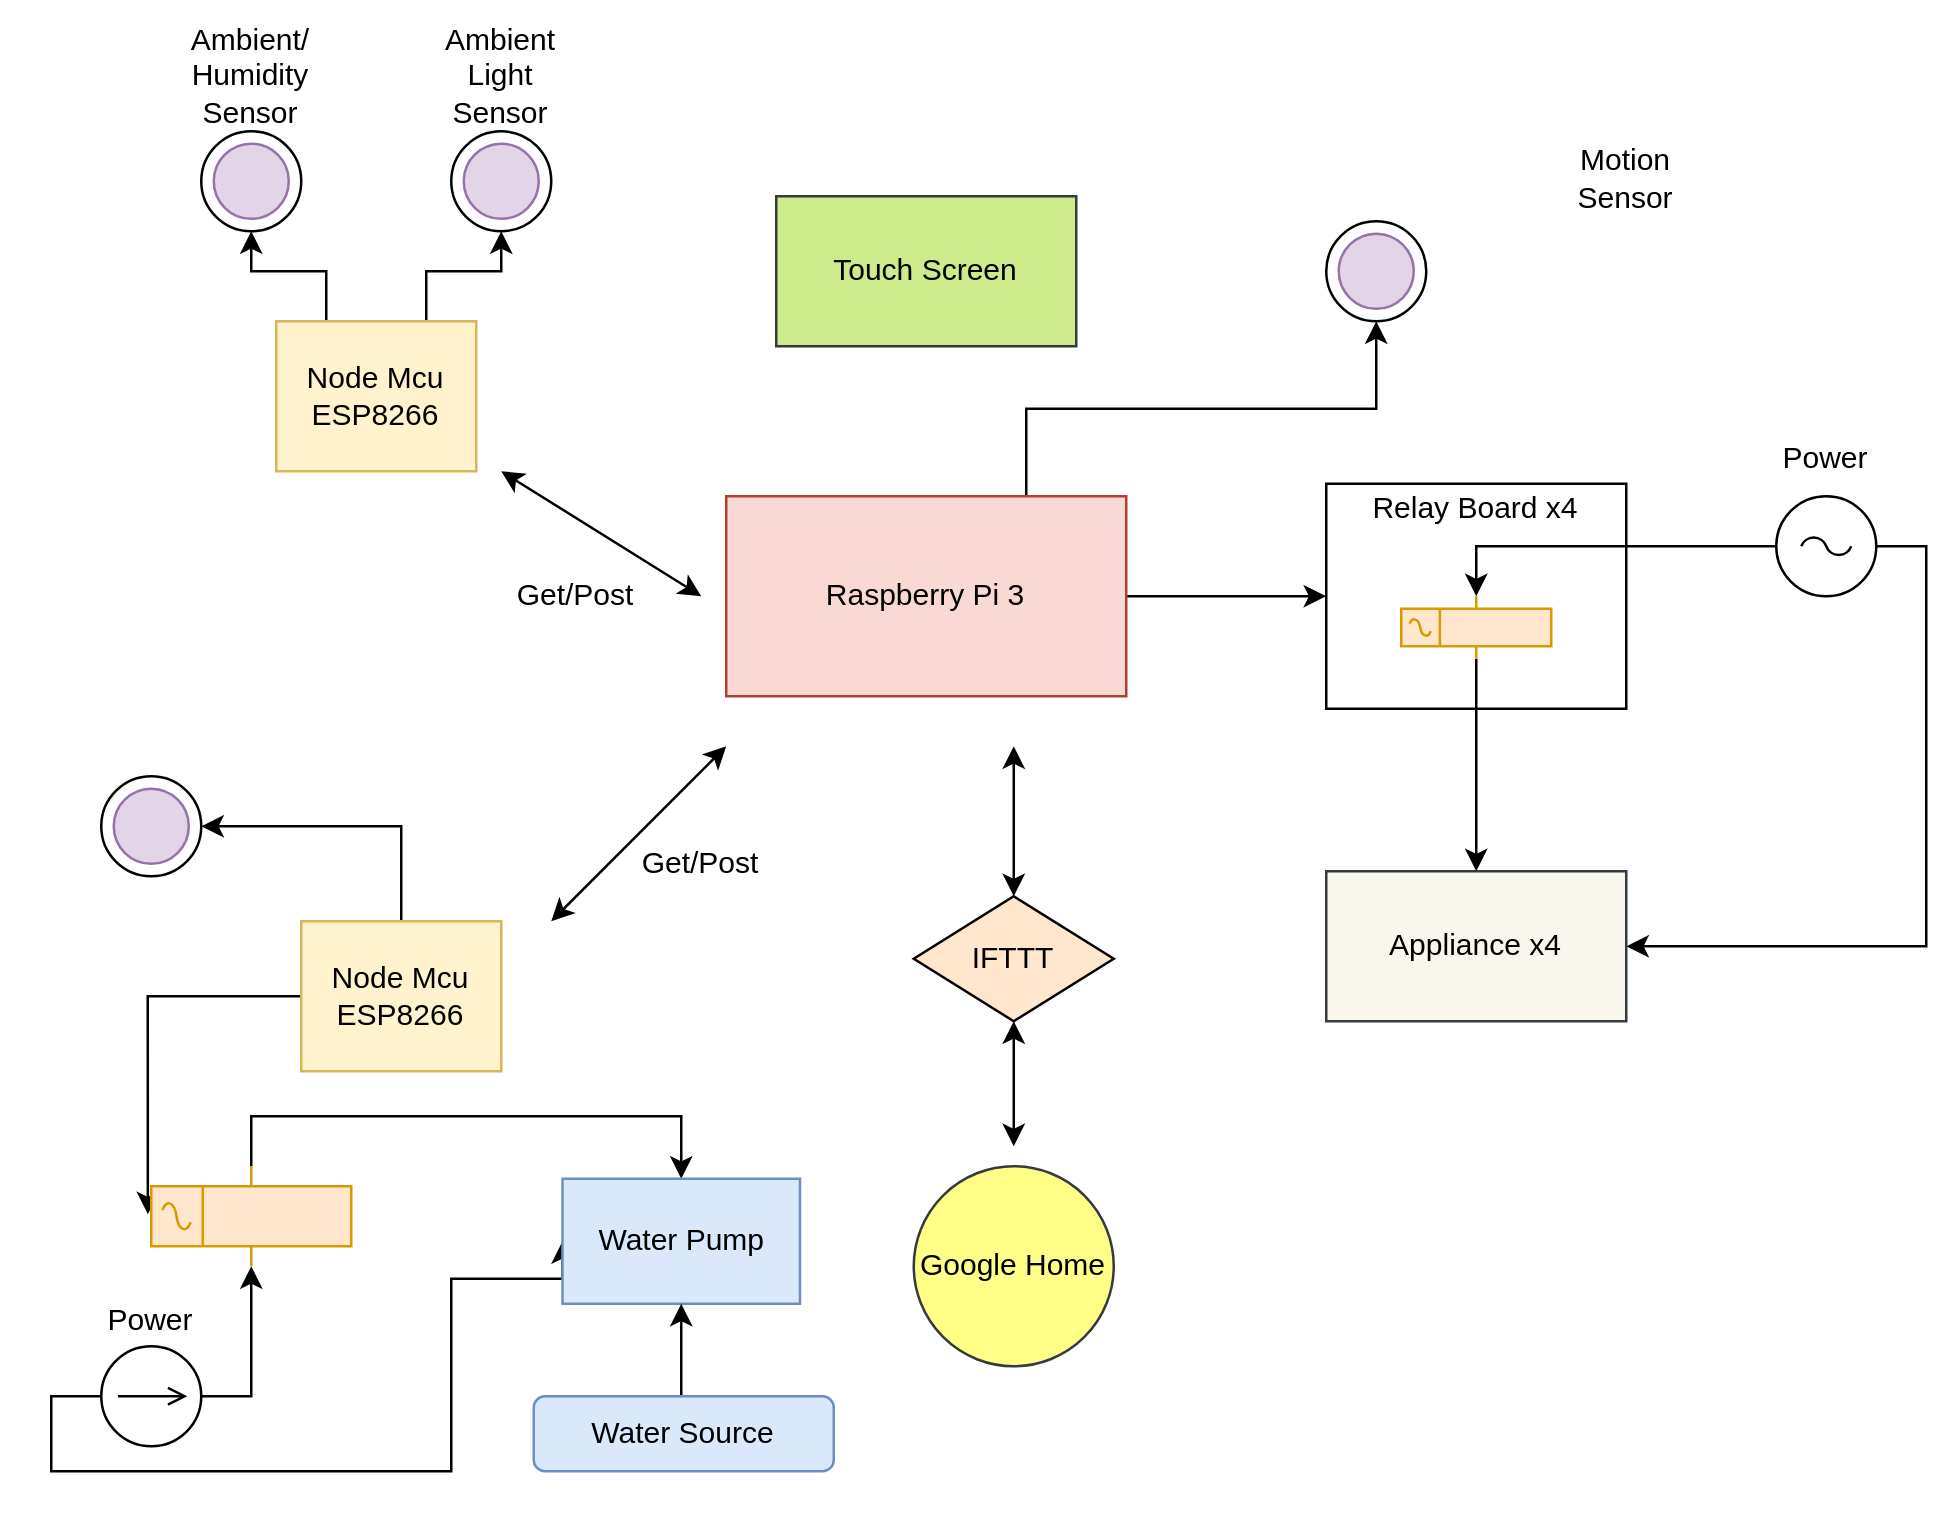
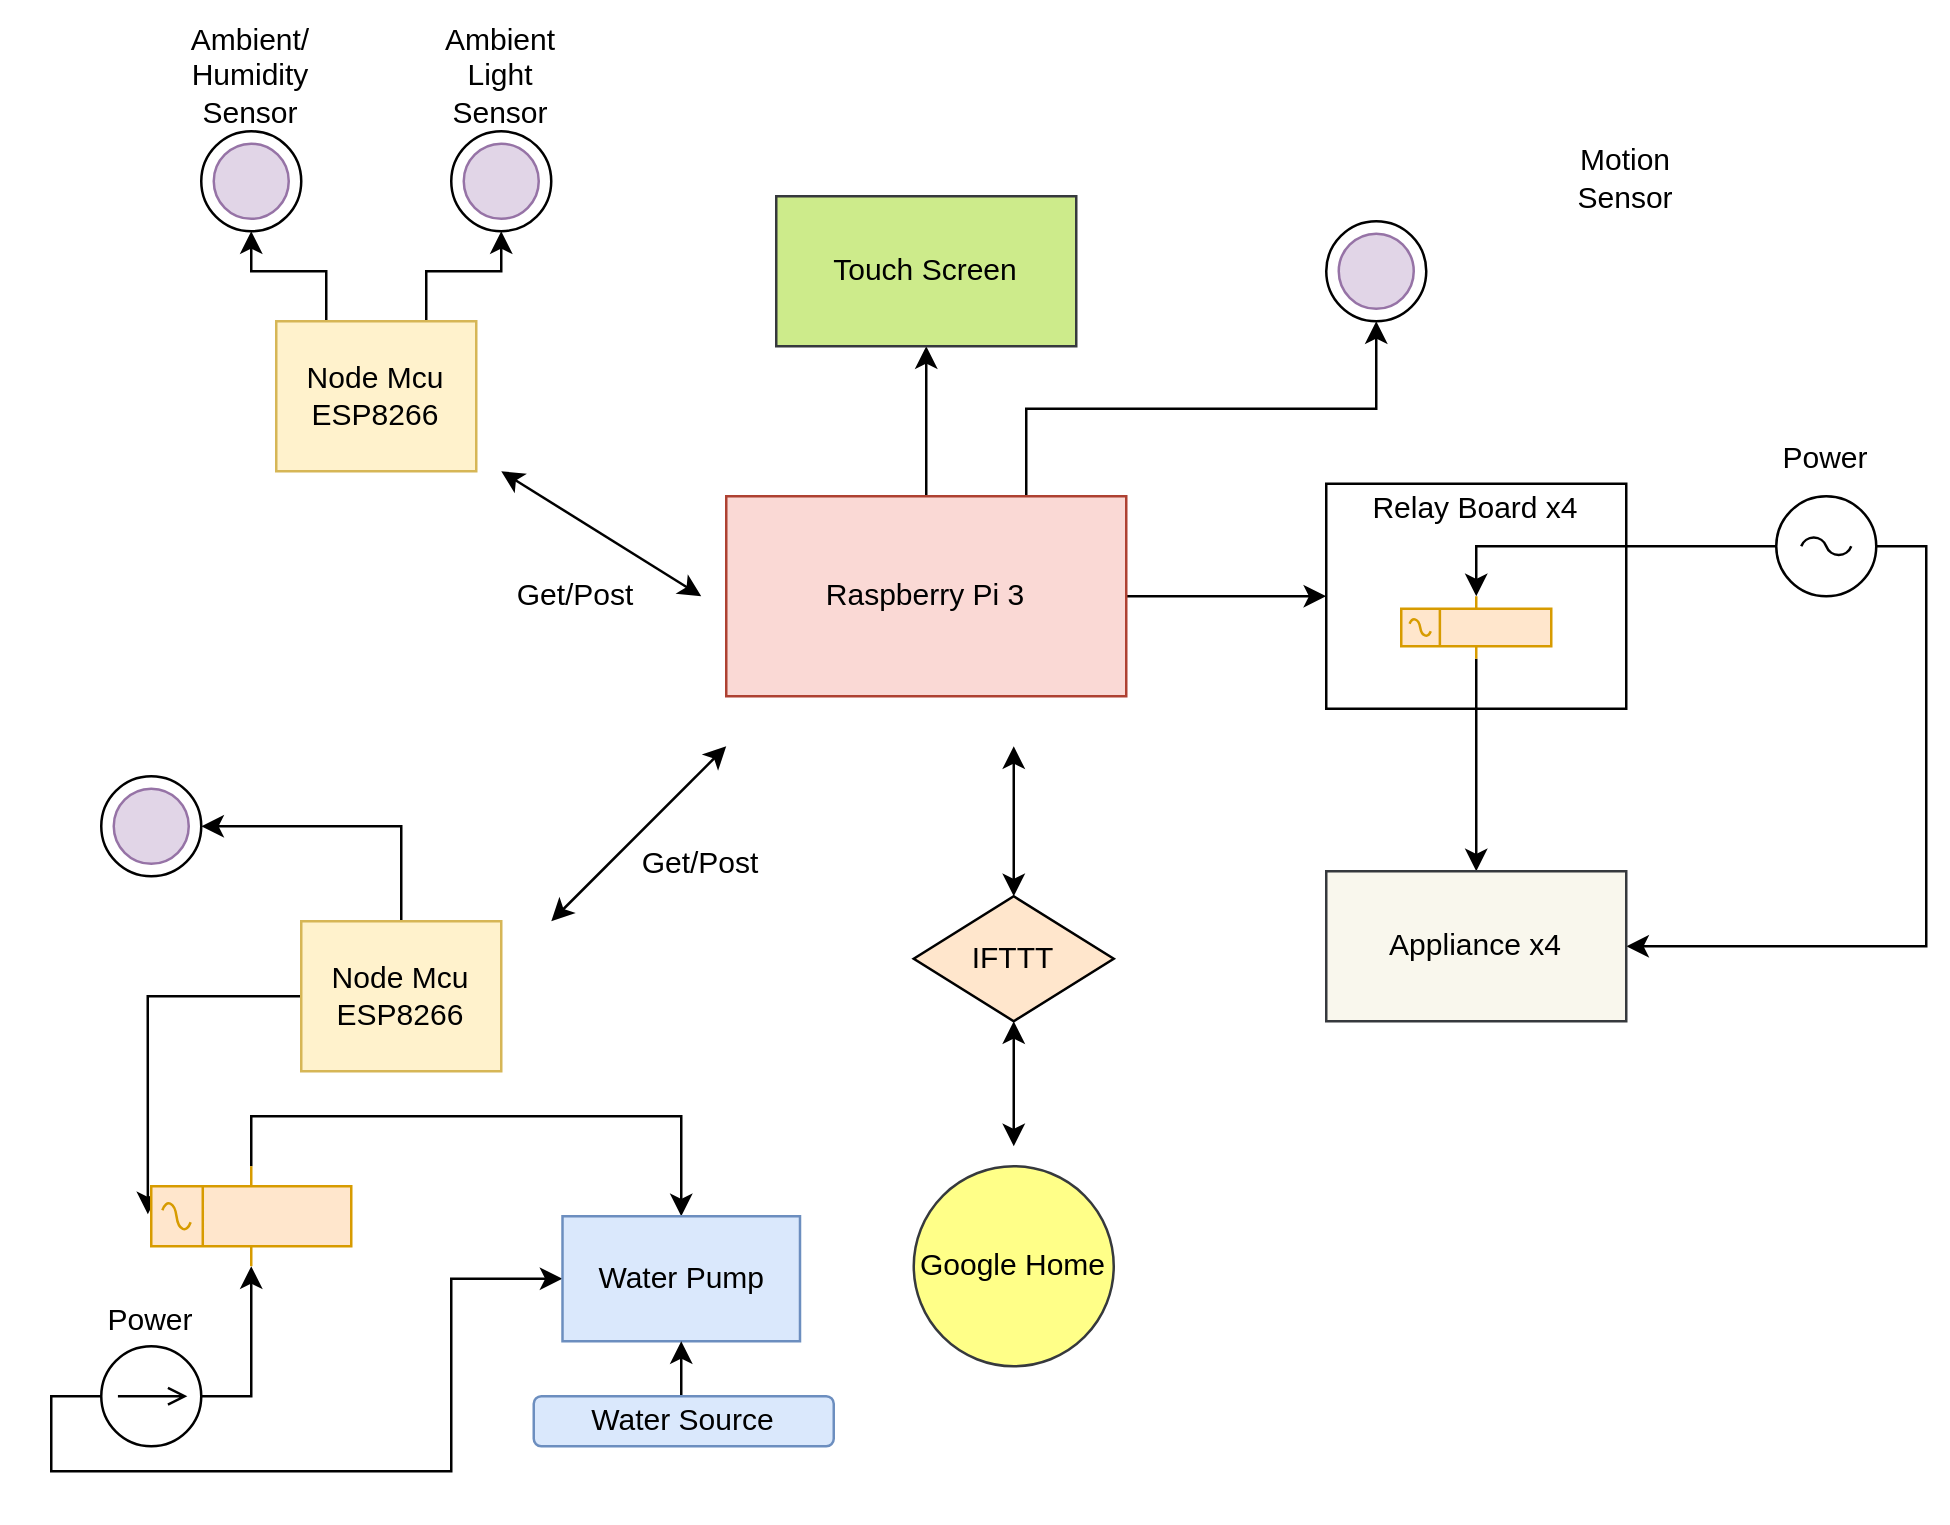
edge "Raspberry Pi 3" -> "Touch Screen": added
node "Water Pump": moved (681, 1241) -> (681, 1279)
node "Water Source": size 300x75 -> 300x50
